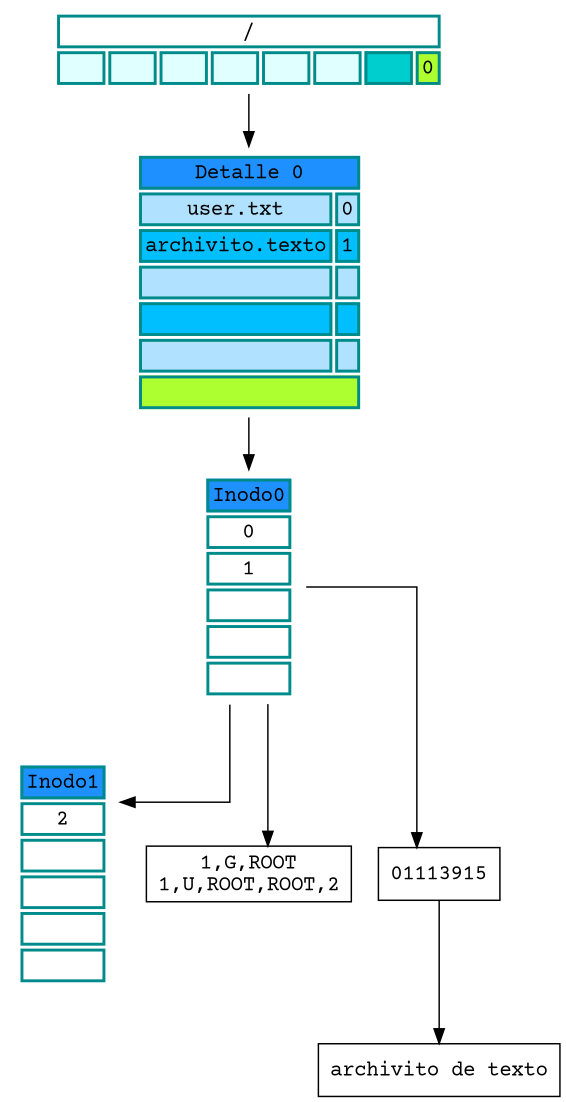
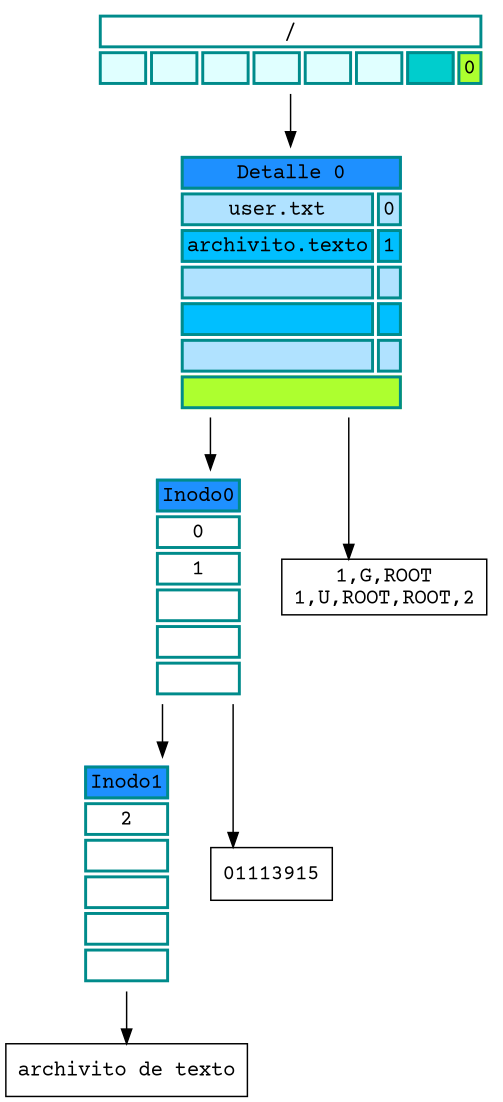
edge "Inodo0" -> "1,G,ROOT 1,U,ROOT,ROOT,2": now "Detalle 0" -> "1,G,ROOT 1,U,ROOT,ROOT,2"
edge "01113915" -> "archivito de texto": now "Inodo1" -> "archivito de texto"
